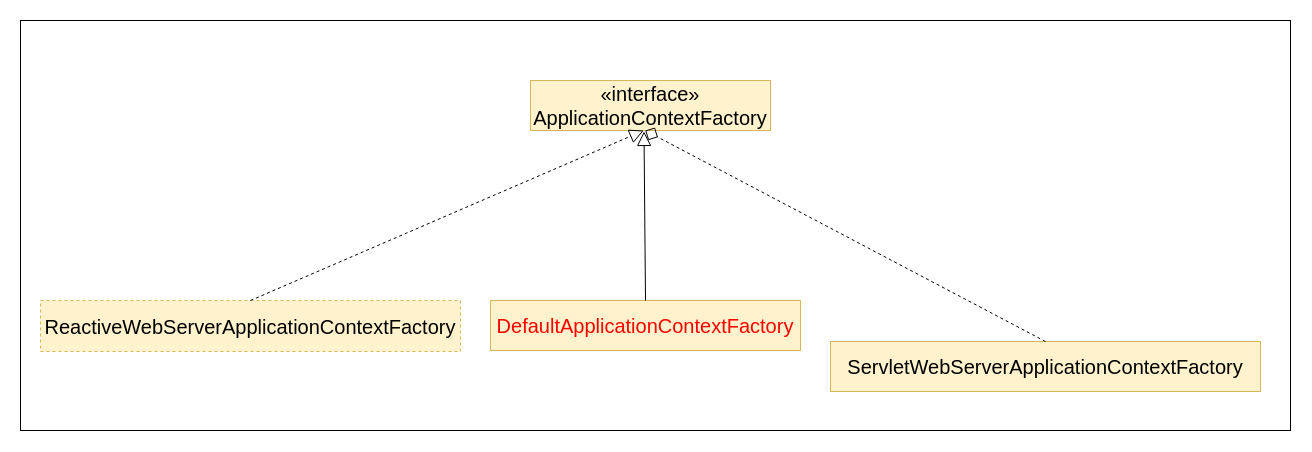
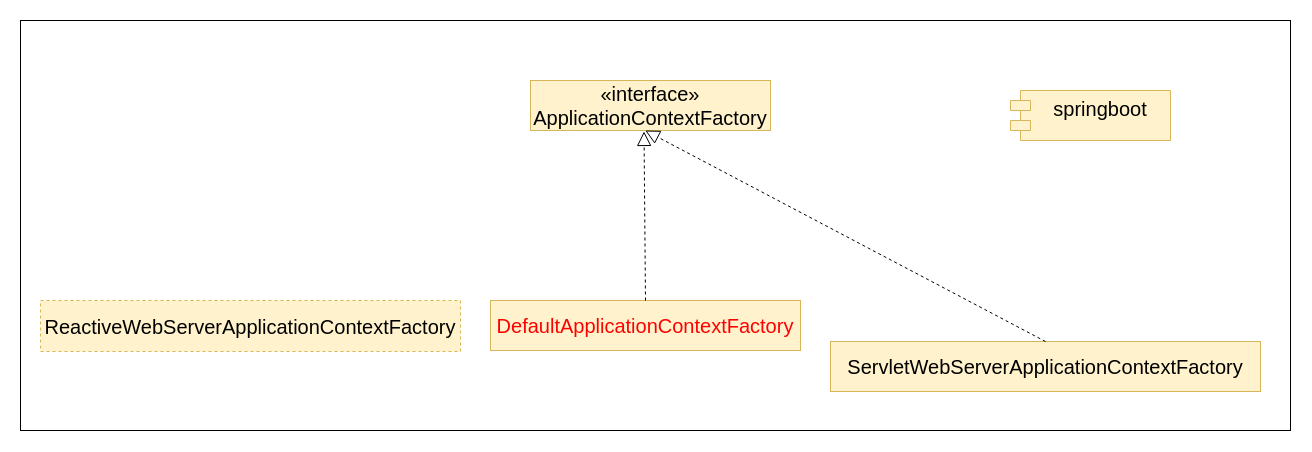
node "springboot": added
edge "ServletWebServerApplicationContextFactory" -> "«interface» ApplicationContextFactory": arrowhead diamond -> block
edge "ReactiveWebServerApplicationContextFactory" -> "«interface» ApplicationContextFactory": removed
edge "DefaultApplicationContextFactory" -> "«interface» ApplicationContextFactory": style solid -> dashed
